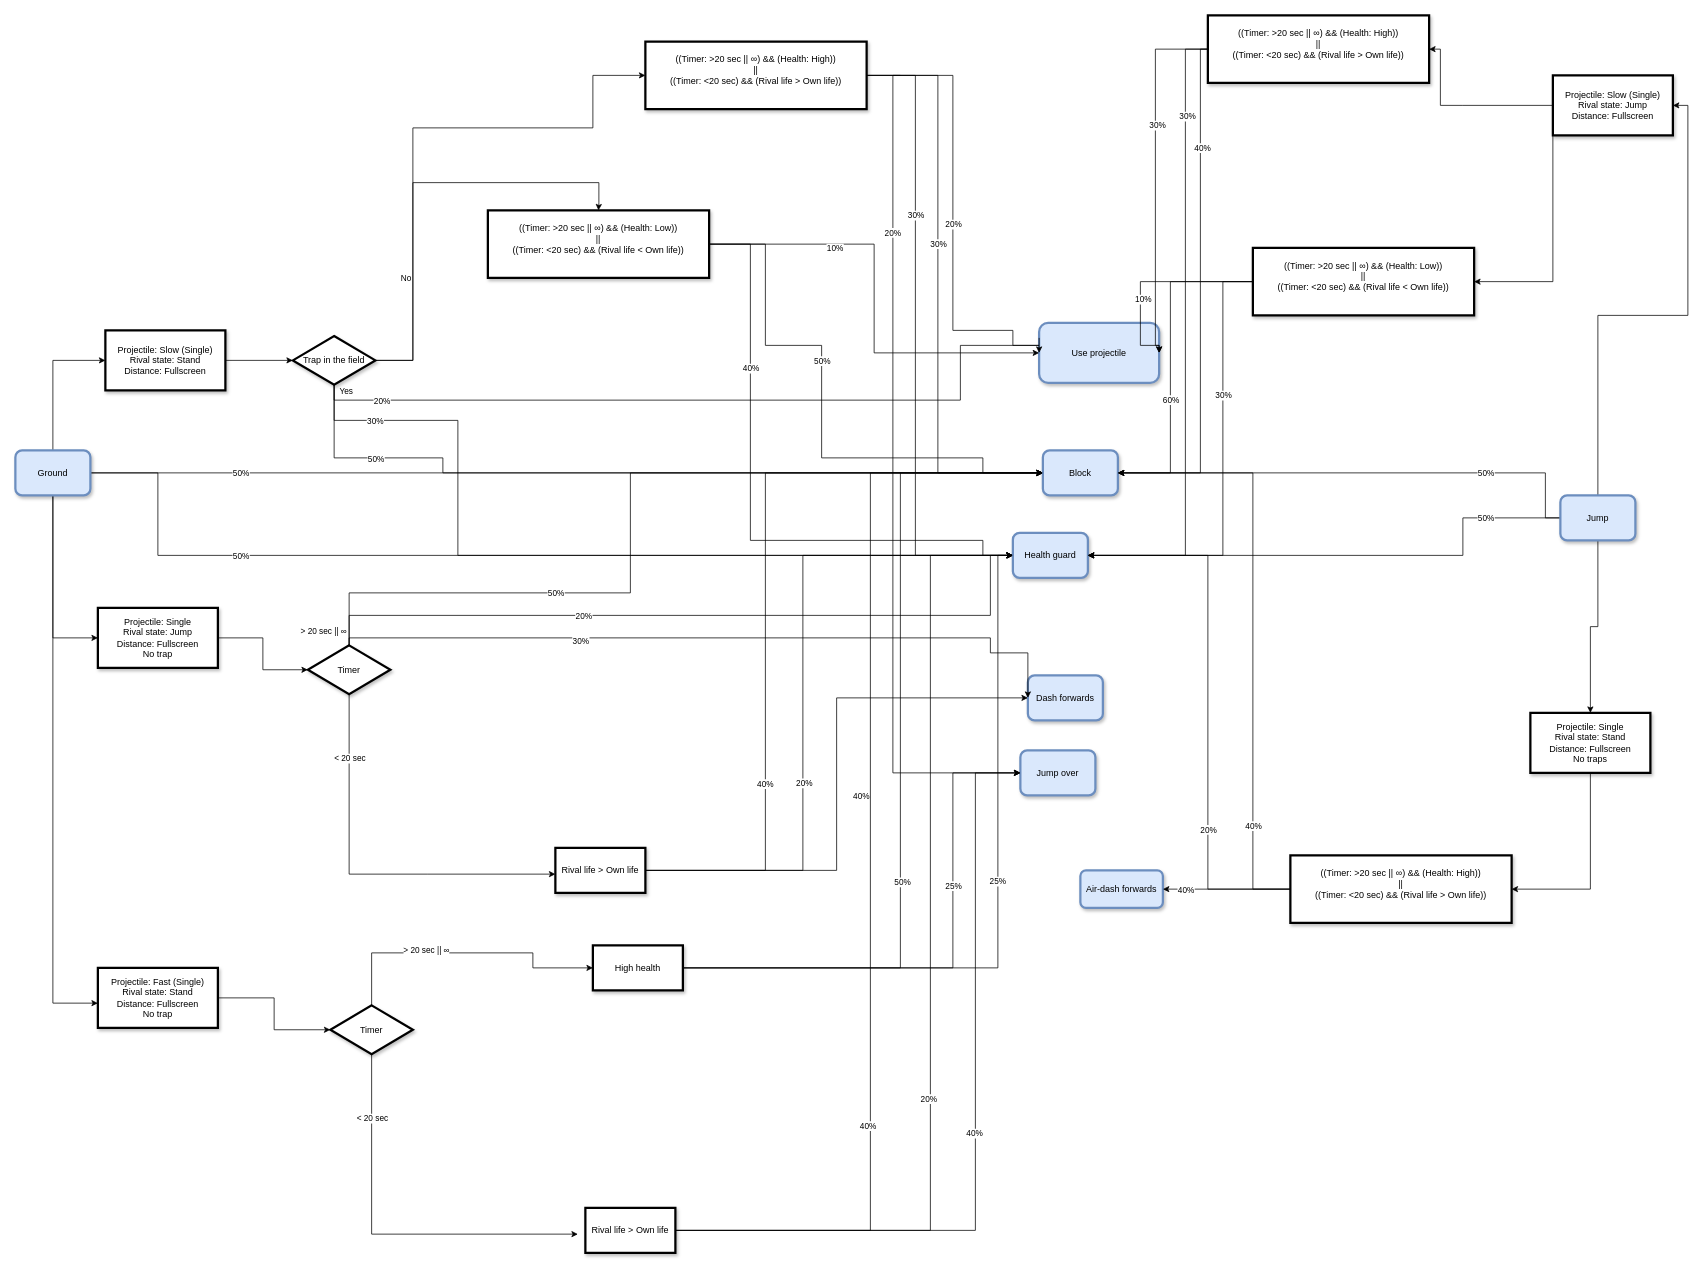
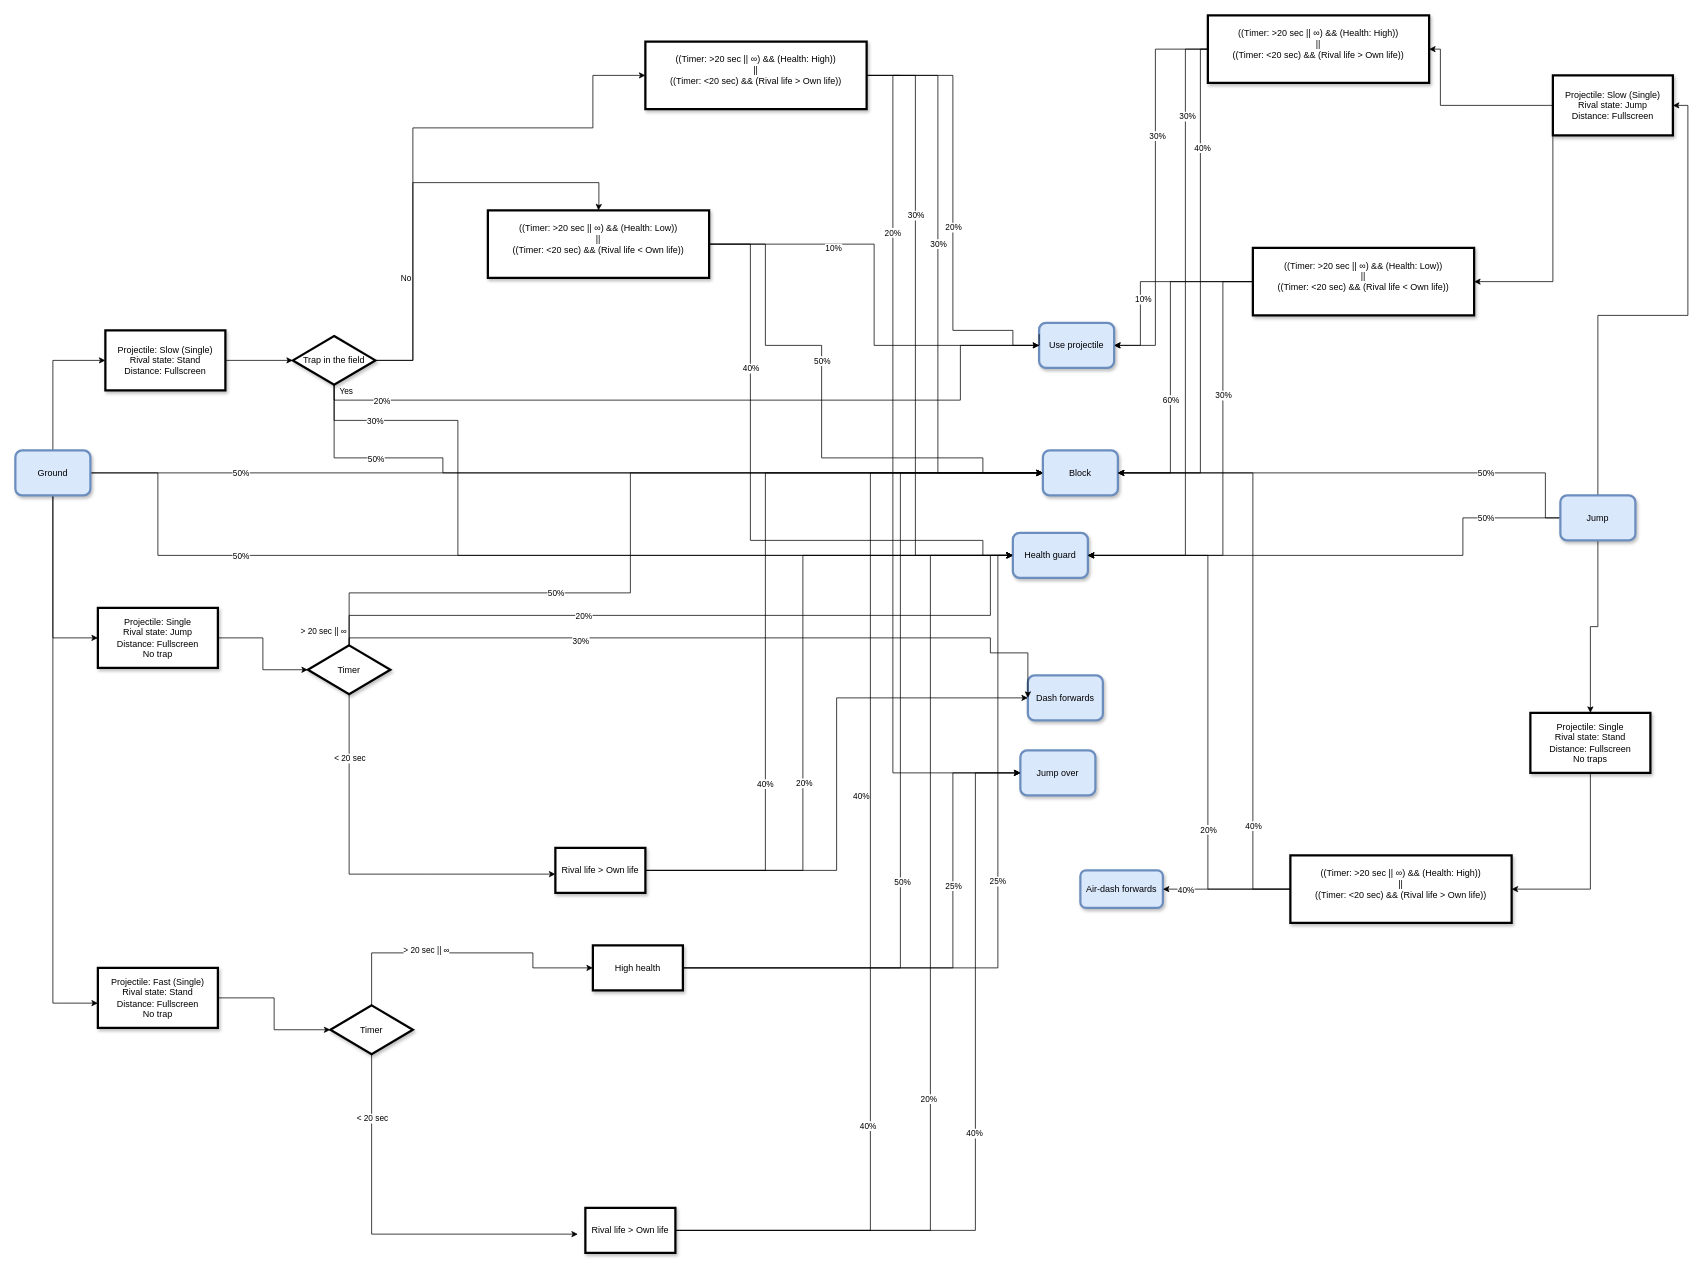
node "Use projectile": size 120x60 -> 75x45
